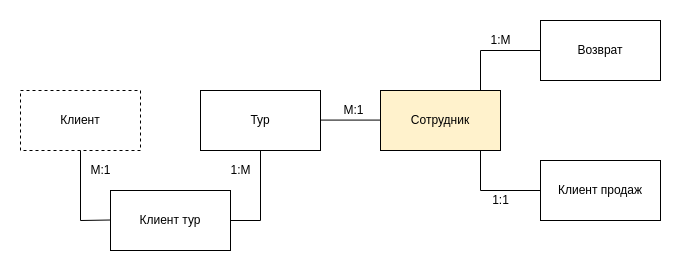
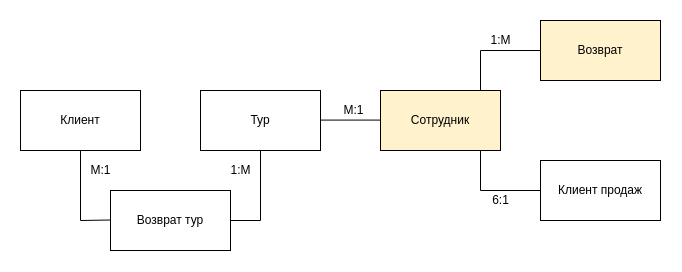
node "Возврат": fillcolor #ffffff -> #fff2cc
node "Клиент": style dashed -> solid
node "1:1": label "1:1" -> "6:1"
node "Клиент тур": label "Клиент тур" -> "Возврат тур"
